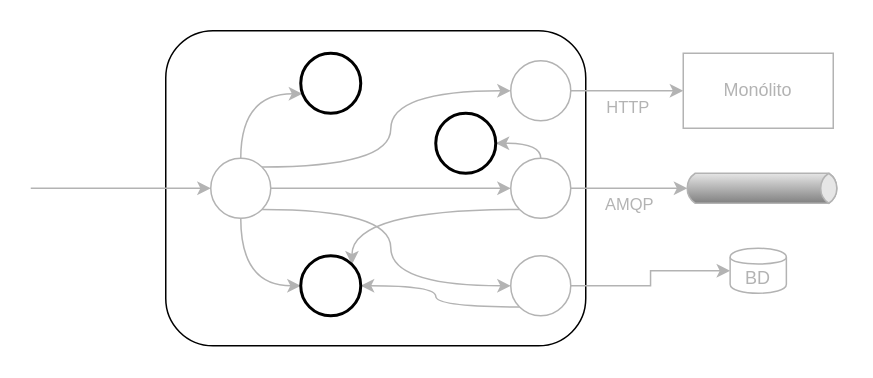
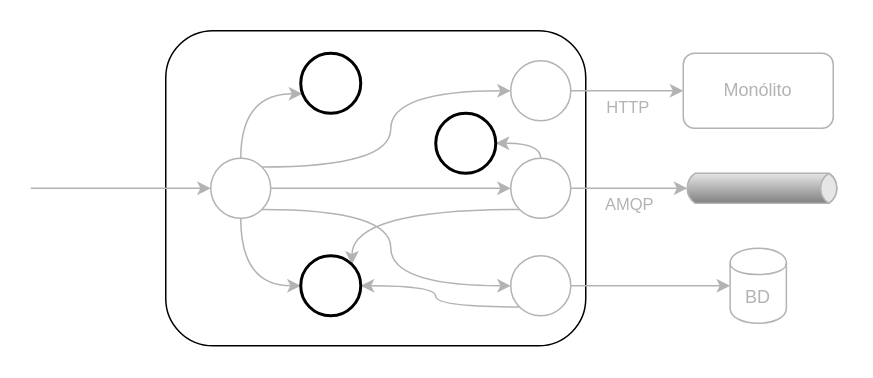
node "Monólito": shape rectangle -> rounded rectangle
node "BD": size 56x45 -> 56x75
